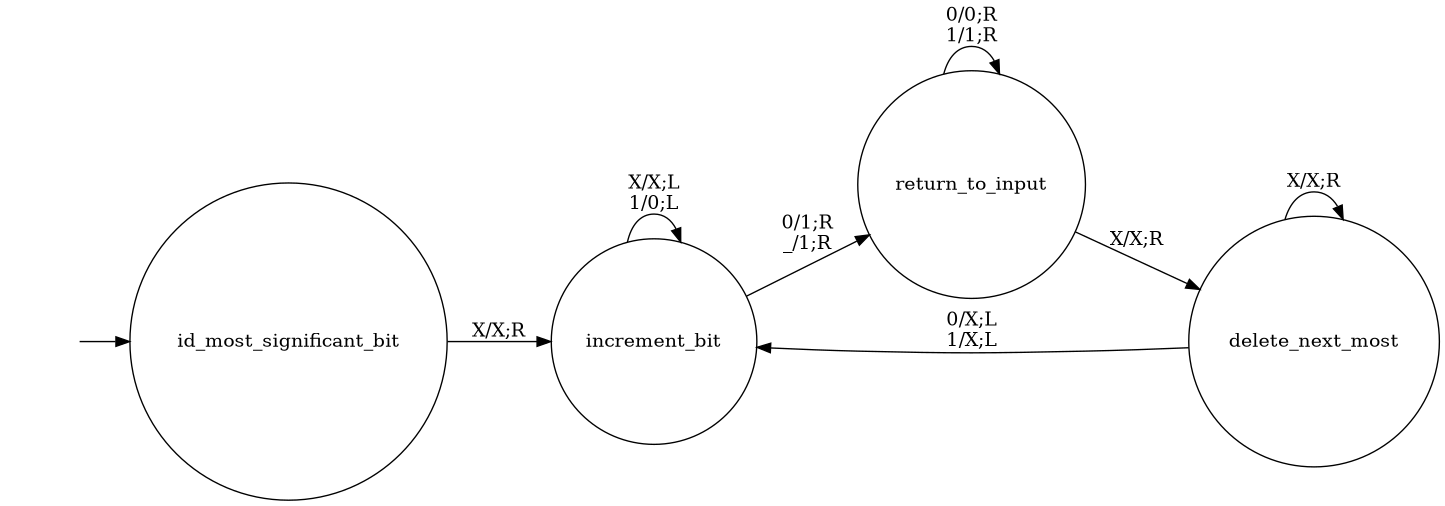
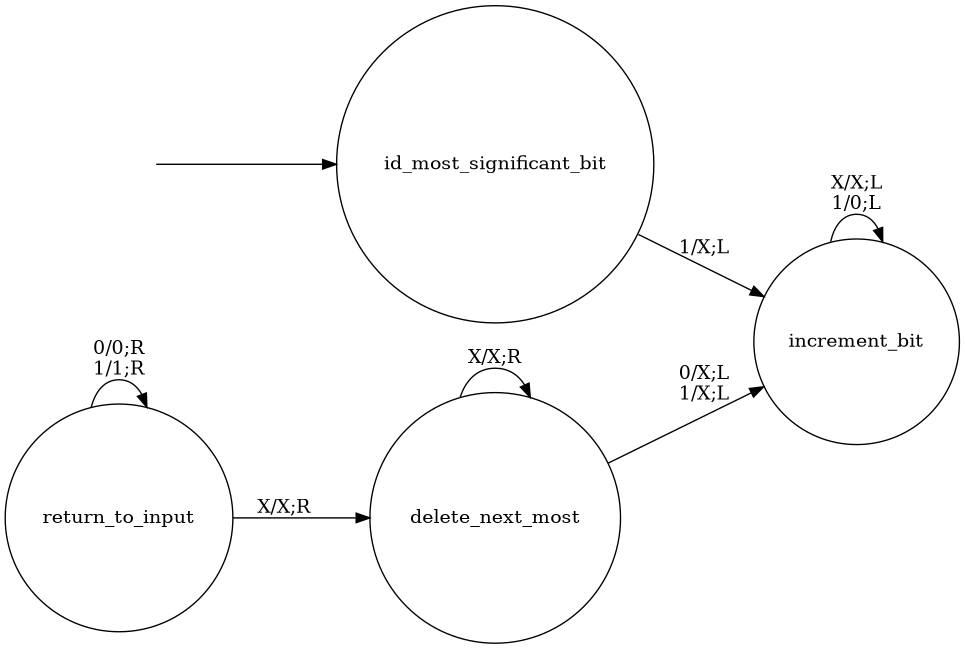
edge "increment_bit" -> "return_to_input": removed, label "0/1;R _/1;R"
edge "id_most_significant_bit" -> "increment_bit": label "X/X;R" -> "1/X;L"
